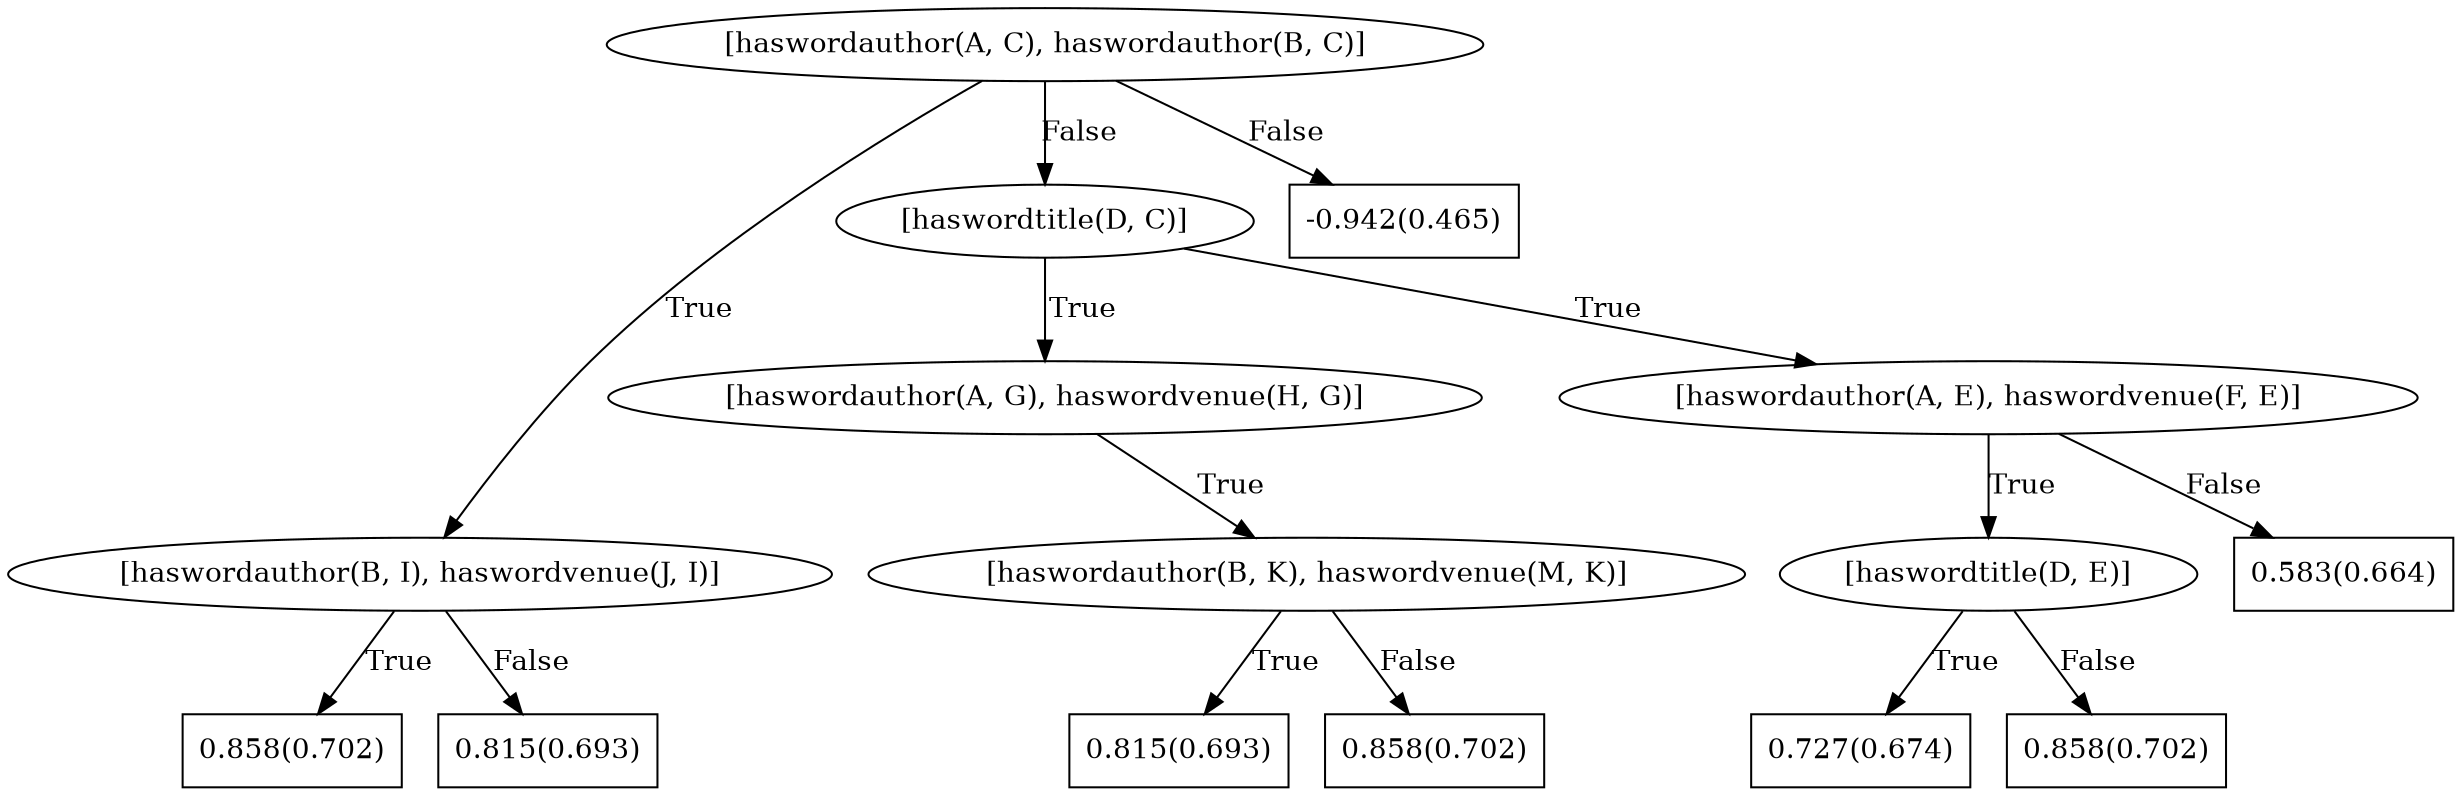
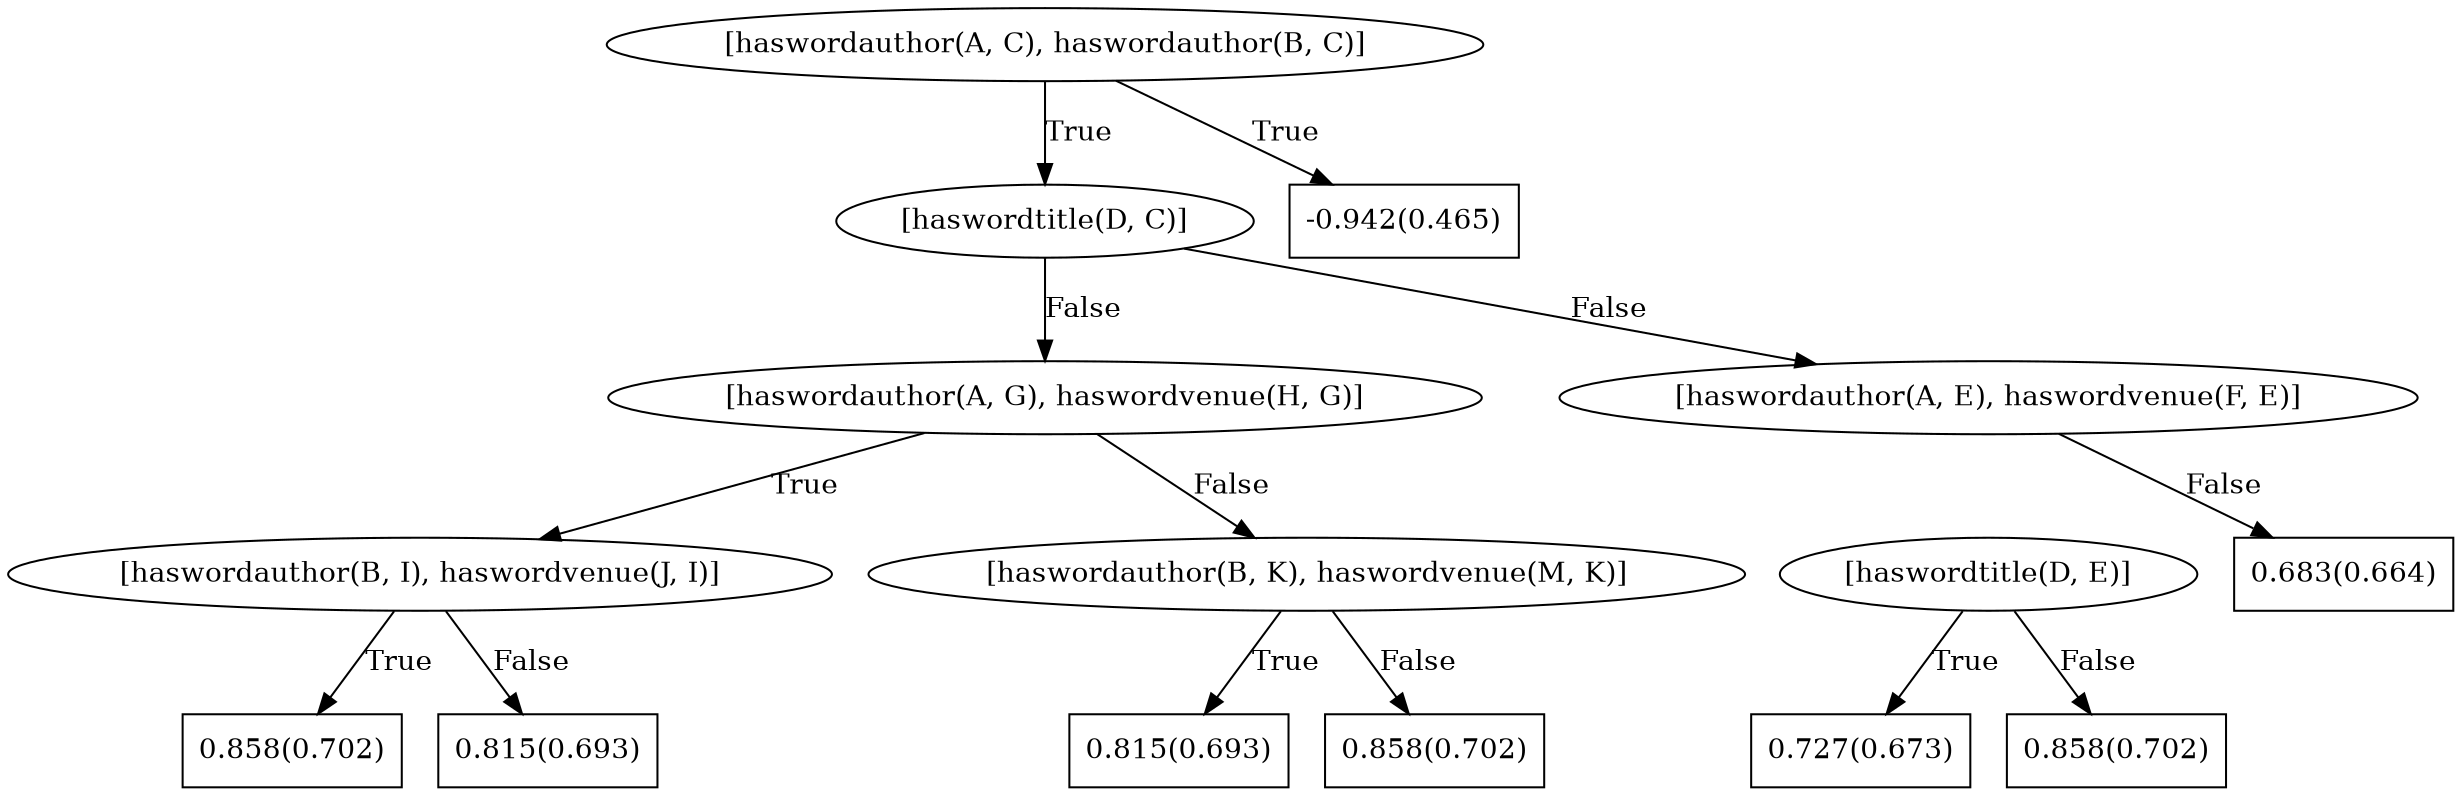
edge "[haswordauthor(A, C), haswordauthor(B, C)]" -> "[haswordtitle(D, C)]": label "False" -> "True"
edge "[haswordauthor(A, C), haswordauthor(B, C)]" -> "-0.942(0.465)": label "False" -> "True"
edge "[haswordauthor(A, C), haswordauthor(B, C)]" -> "[haswordauthor(B, I), haswordvenue(J, I)]": now "[haswordauthor(A, G), haswordvenue(H, G)]" -> "[haswordauthor(B, I), haswordvenue(J, I)]"
edge "[haswordtitle(D, C)]" -> "[haswordauthor(A, G), haswordvenue(H, G)]": label "True" -> "False"
edge "[haswordtitle(D, C)]" -> "[haswordauthor(A, E), haswordvenue(F, E)]": label "True" -> "False"
edge "[haswordauthor(A, E), haswordvenue(F, E)]" -> "[haswordtitle(D, E)]": removed, label "True"
edge "[haswordauthor(A, G), haswordvenue(H, G)]" -> "[haswordauthor(B, K), haswordvenue(M, K)]": label "True" -> "False"
node "0.583(0.664)": label "0.583(0.664)" -> "0.683(0.664)"
node "0.727(0.674)": label "0.727(0.674)" -> "0.727(0.673)"
